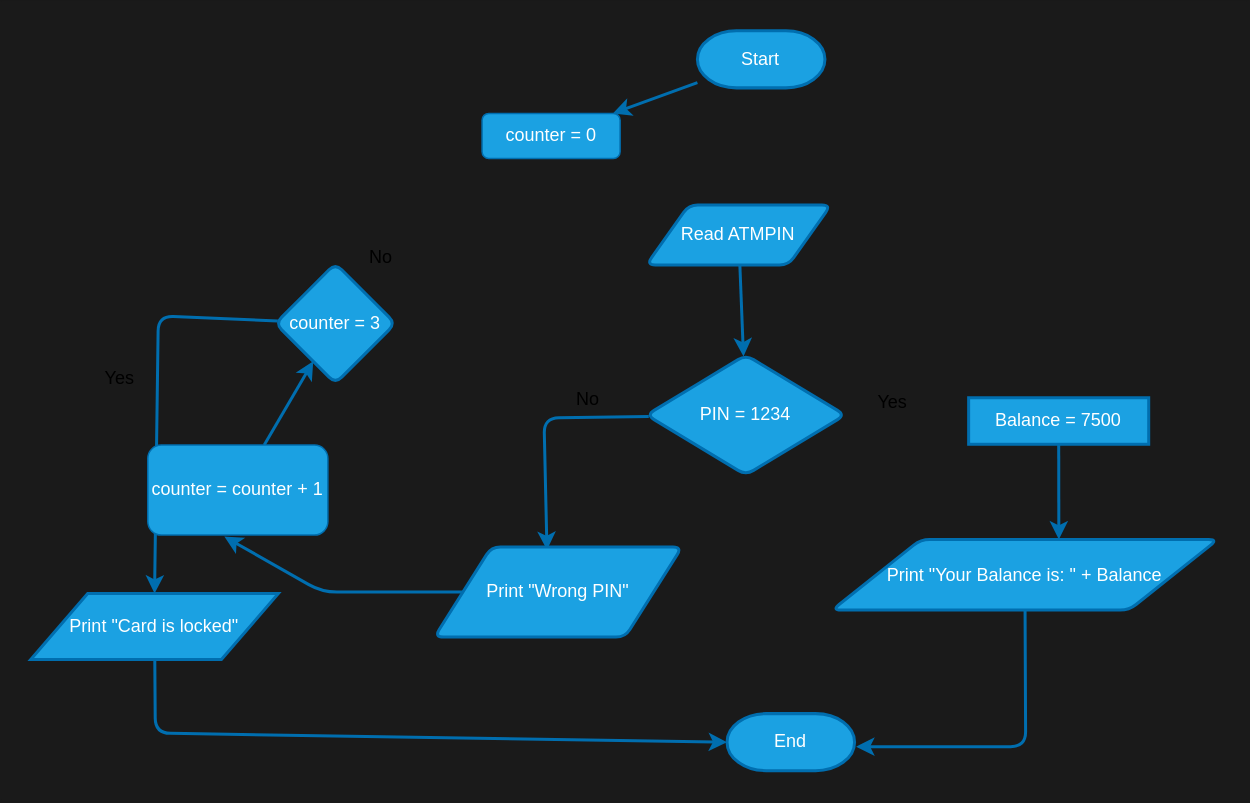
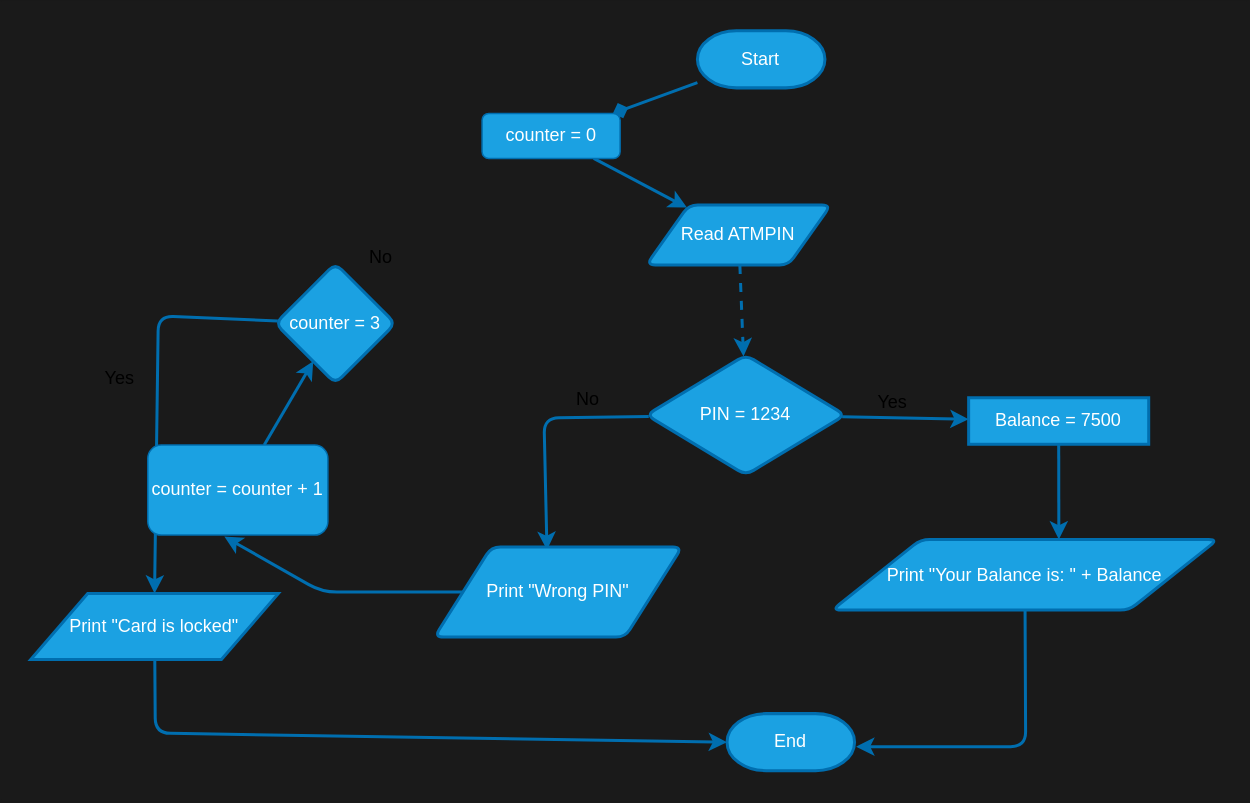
edge "Start" -> "counter = 0": arrowhead classic -> diamond
edge "counter = 0" -> "Read ATMPIN": added
edge "Read ATMPIN" -> "PIN = 1234": style solid -> dashed
edge "PIN = 1234" -> "Balance = 7500": added
